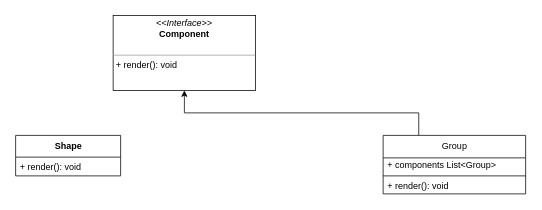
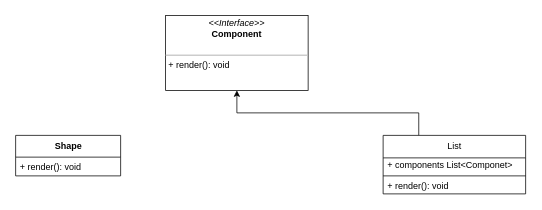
node "<<Interface>> Component + render(): void": moved (184, 53) -> (237, 53)
node "Group": label "Group" -> "List"
node "+ components List<Group>": label "+ components List<Group>" -> "+ components List<Componet>"
